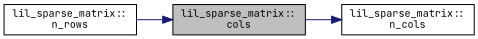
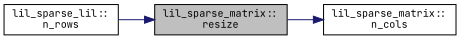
node "lil_sparse_matrix:: n_rows": label "lil_sparse_matrix:: n_rows" -> "lil_sparse_lil:: n_rows"
node "lil_sparse_matrix:: cols": label "lil_sparse_matrix:: cols" -> "lil_sparse_matrix:: resize"
